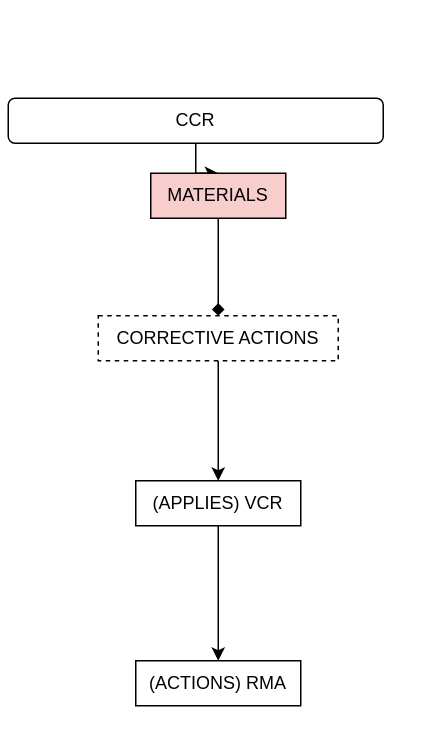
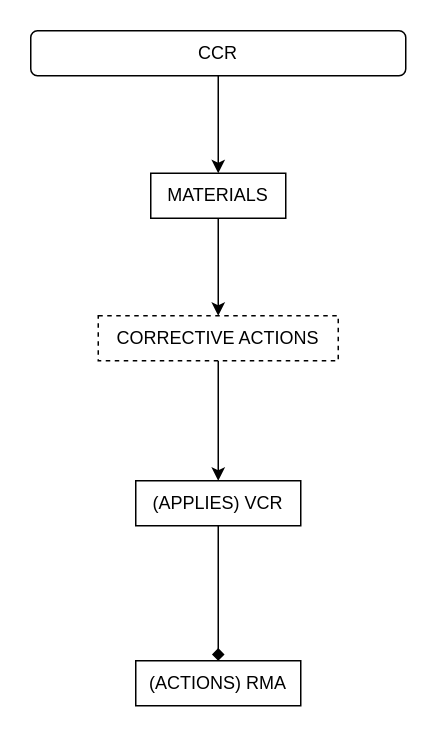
node "CCR": moved (196, 121) -> (218, 53)
node "MATERIALS": fillcolor #f8cecc -> #ffffff
edge "MATERIALS" -> "CORRECTIVE ACTIONS": arrowhead diamond -> classic
edge "(APPLIES) VCR" -> "(ACTIONS) RMA": arrowhead classic -> diamond
